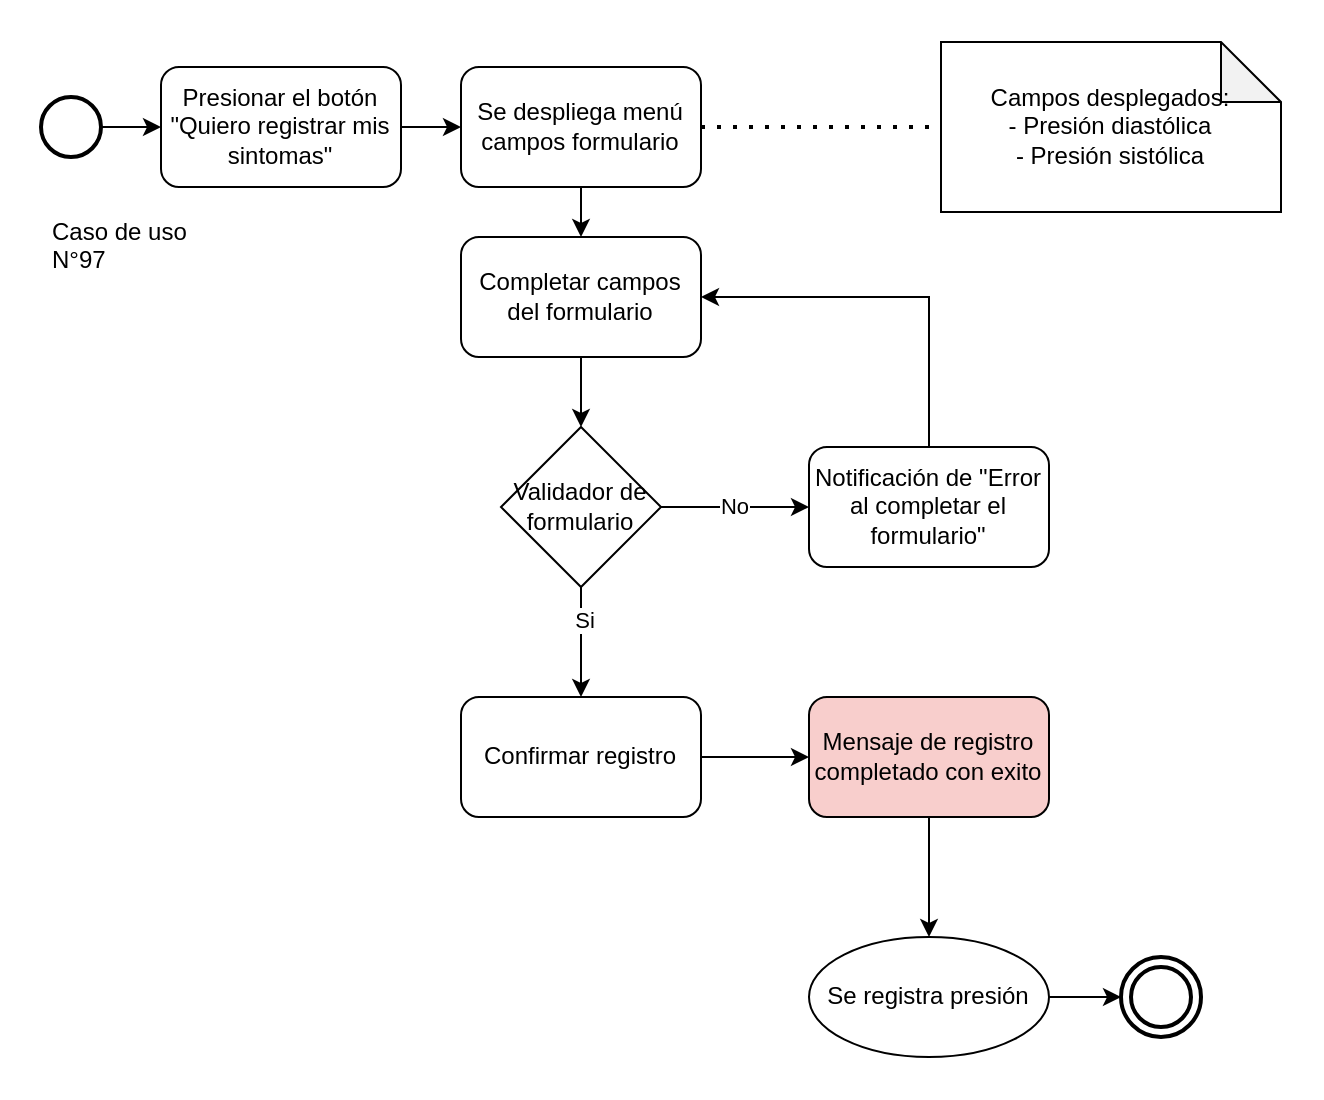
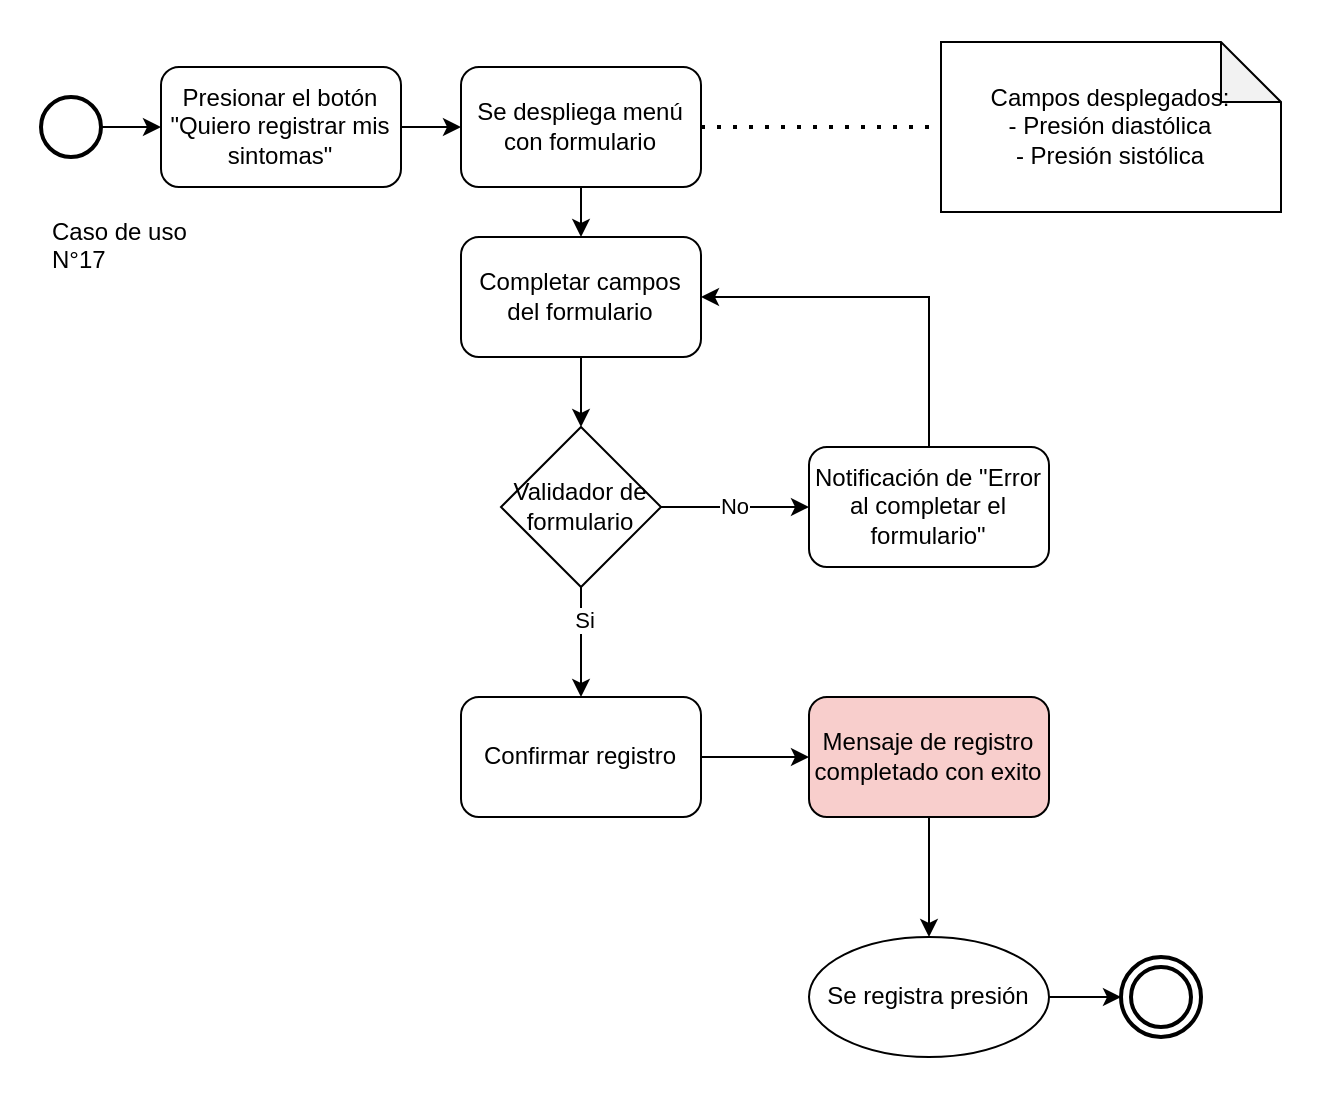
node "Se despliega menú campos formulario": label "Se despliega menú campos formulario" -> "Se despliega menú con formulario"
node "Caso de uso N°97": label "Caso de uso N°97" -> "Caso de uso N°17"
